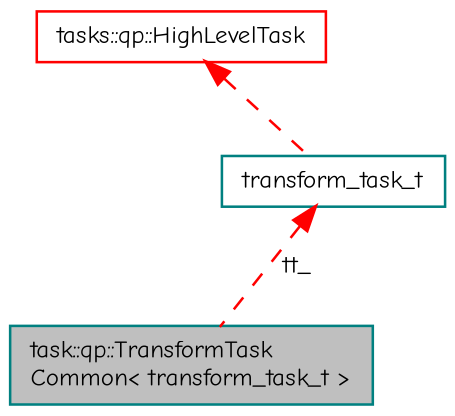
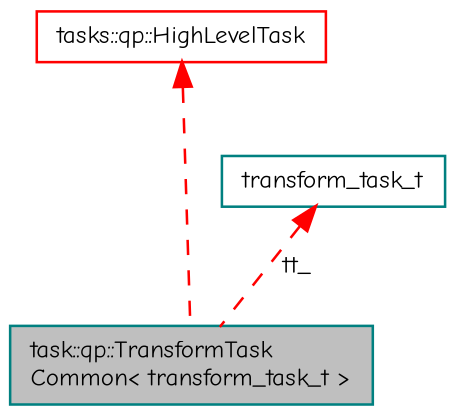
edge "transform_task_t" -> "tasks::qp::HighLevelTask": now "task::qp::TransformTask Common< transform_task_t >" -> "tasks::qp::HighLevelTask"
